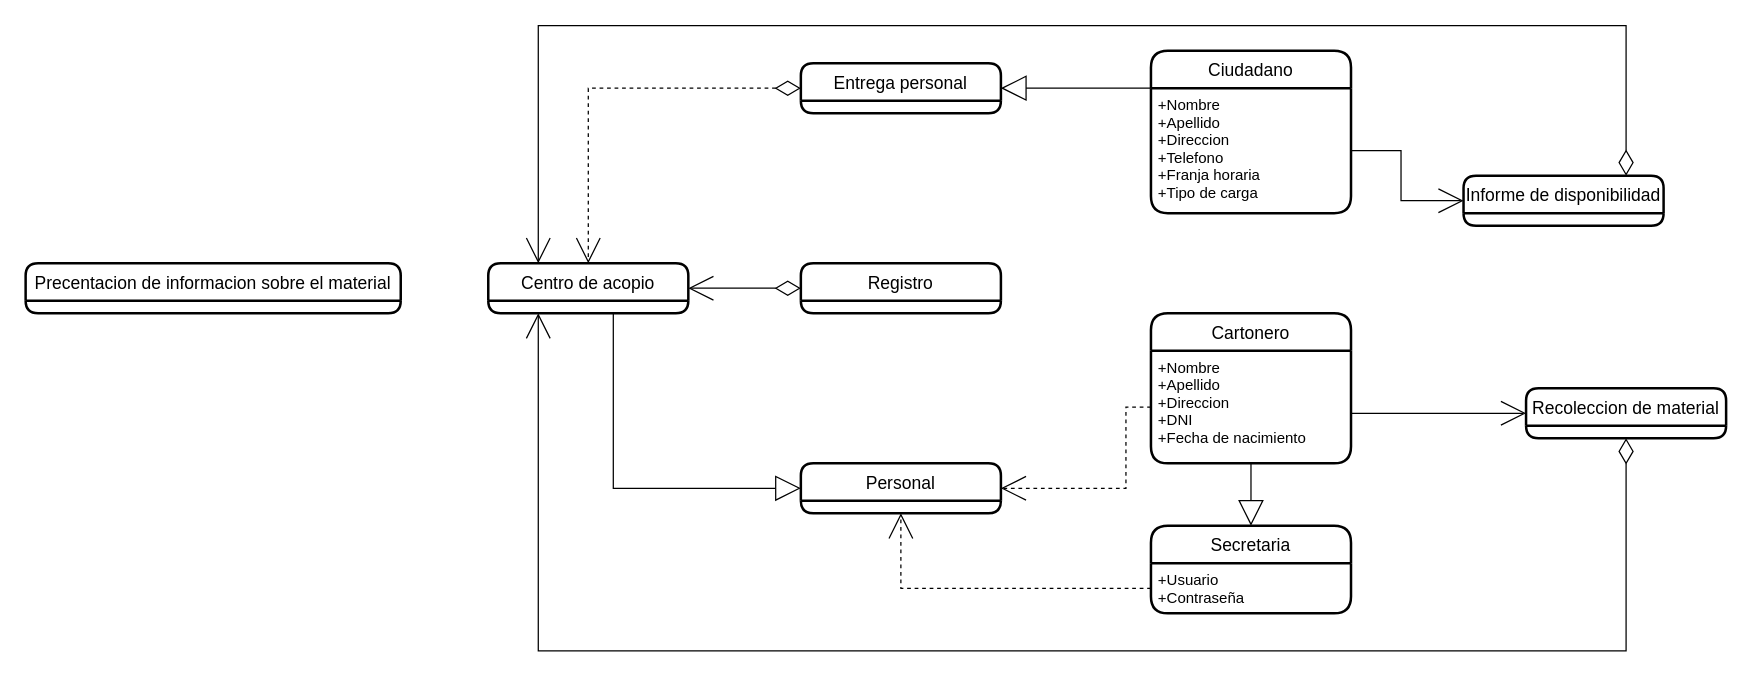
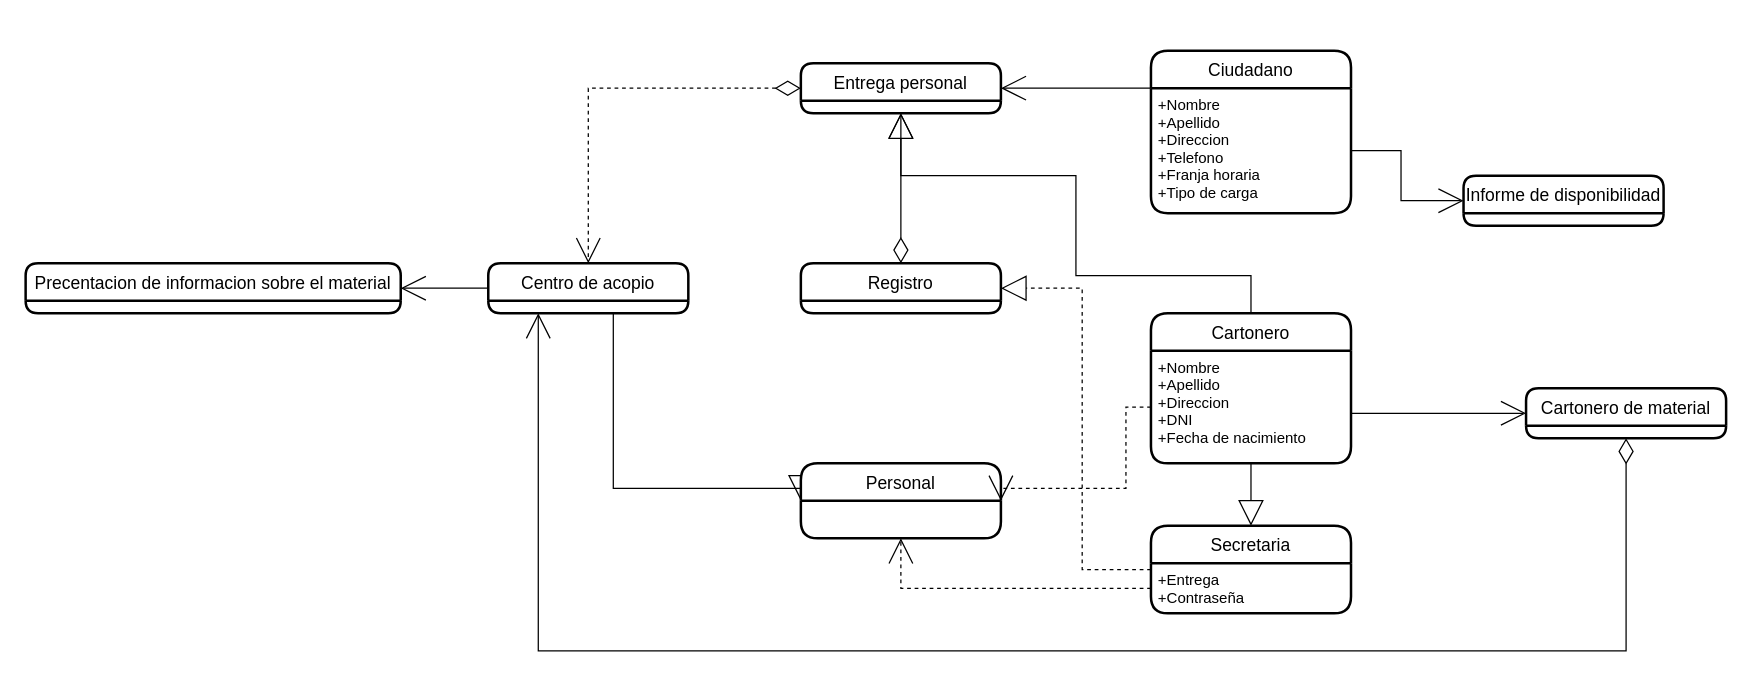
edge "Informe de disponibilidad" -- "Centro de acopio": removed
edge "Ciudadano" -> "Entrega personal": arrowhead block -> open
edge "Cartonero" -> "Entrega personal": added
edge "Centro de acopio" -> "Precentacion de informacion sobre el material": added
edge "Centro de acopio" -- "Registro": now "Entrega personal" -- "Registro"
node "Recoleccion de material": label "Recoleccion de material" -> "Cartonero de material"
edge "Secretaria" -> "Registro": added
node "Personal": size 200x50 -> 200x75
node "+Usuario +Contraseña": label "+Usuario +Contraseña" -> "+Entrega +Contraseña"
